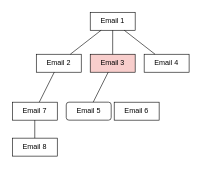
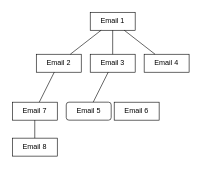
node "Email 3": fillcolor #f8cecc -> #ffffff
